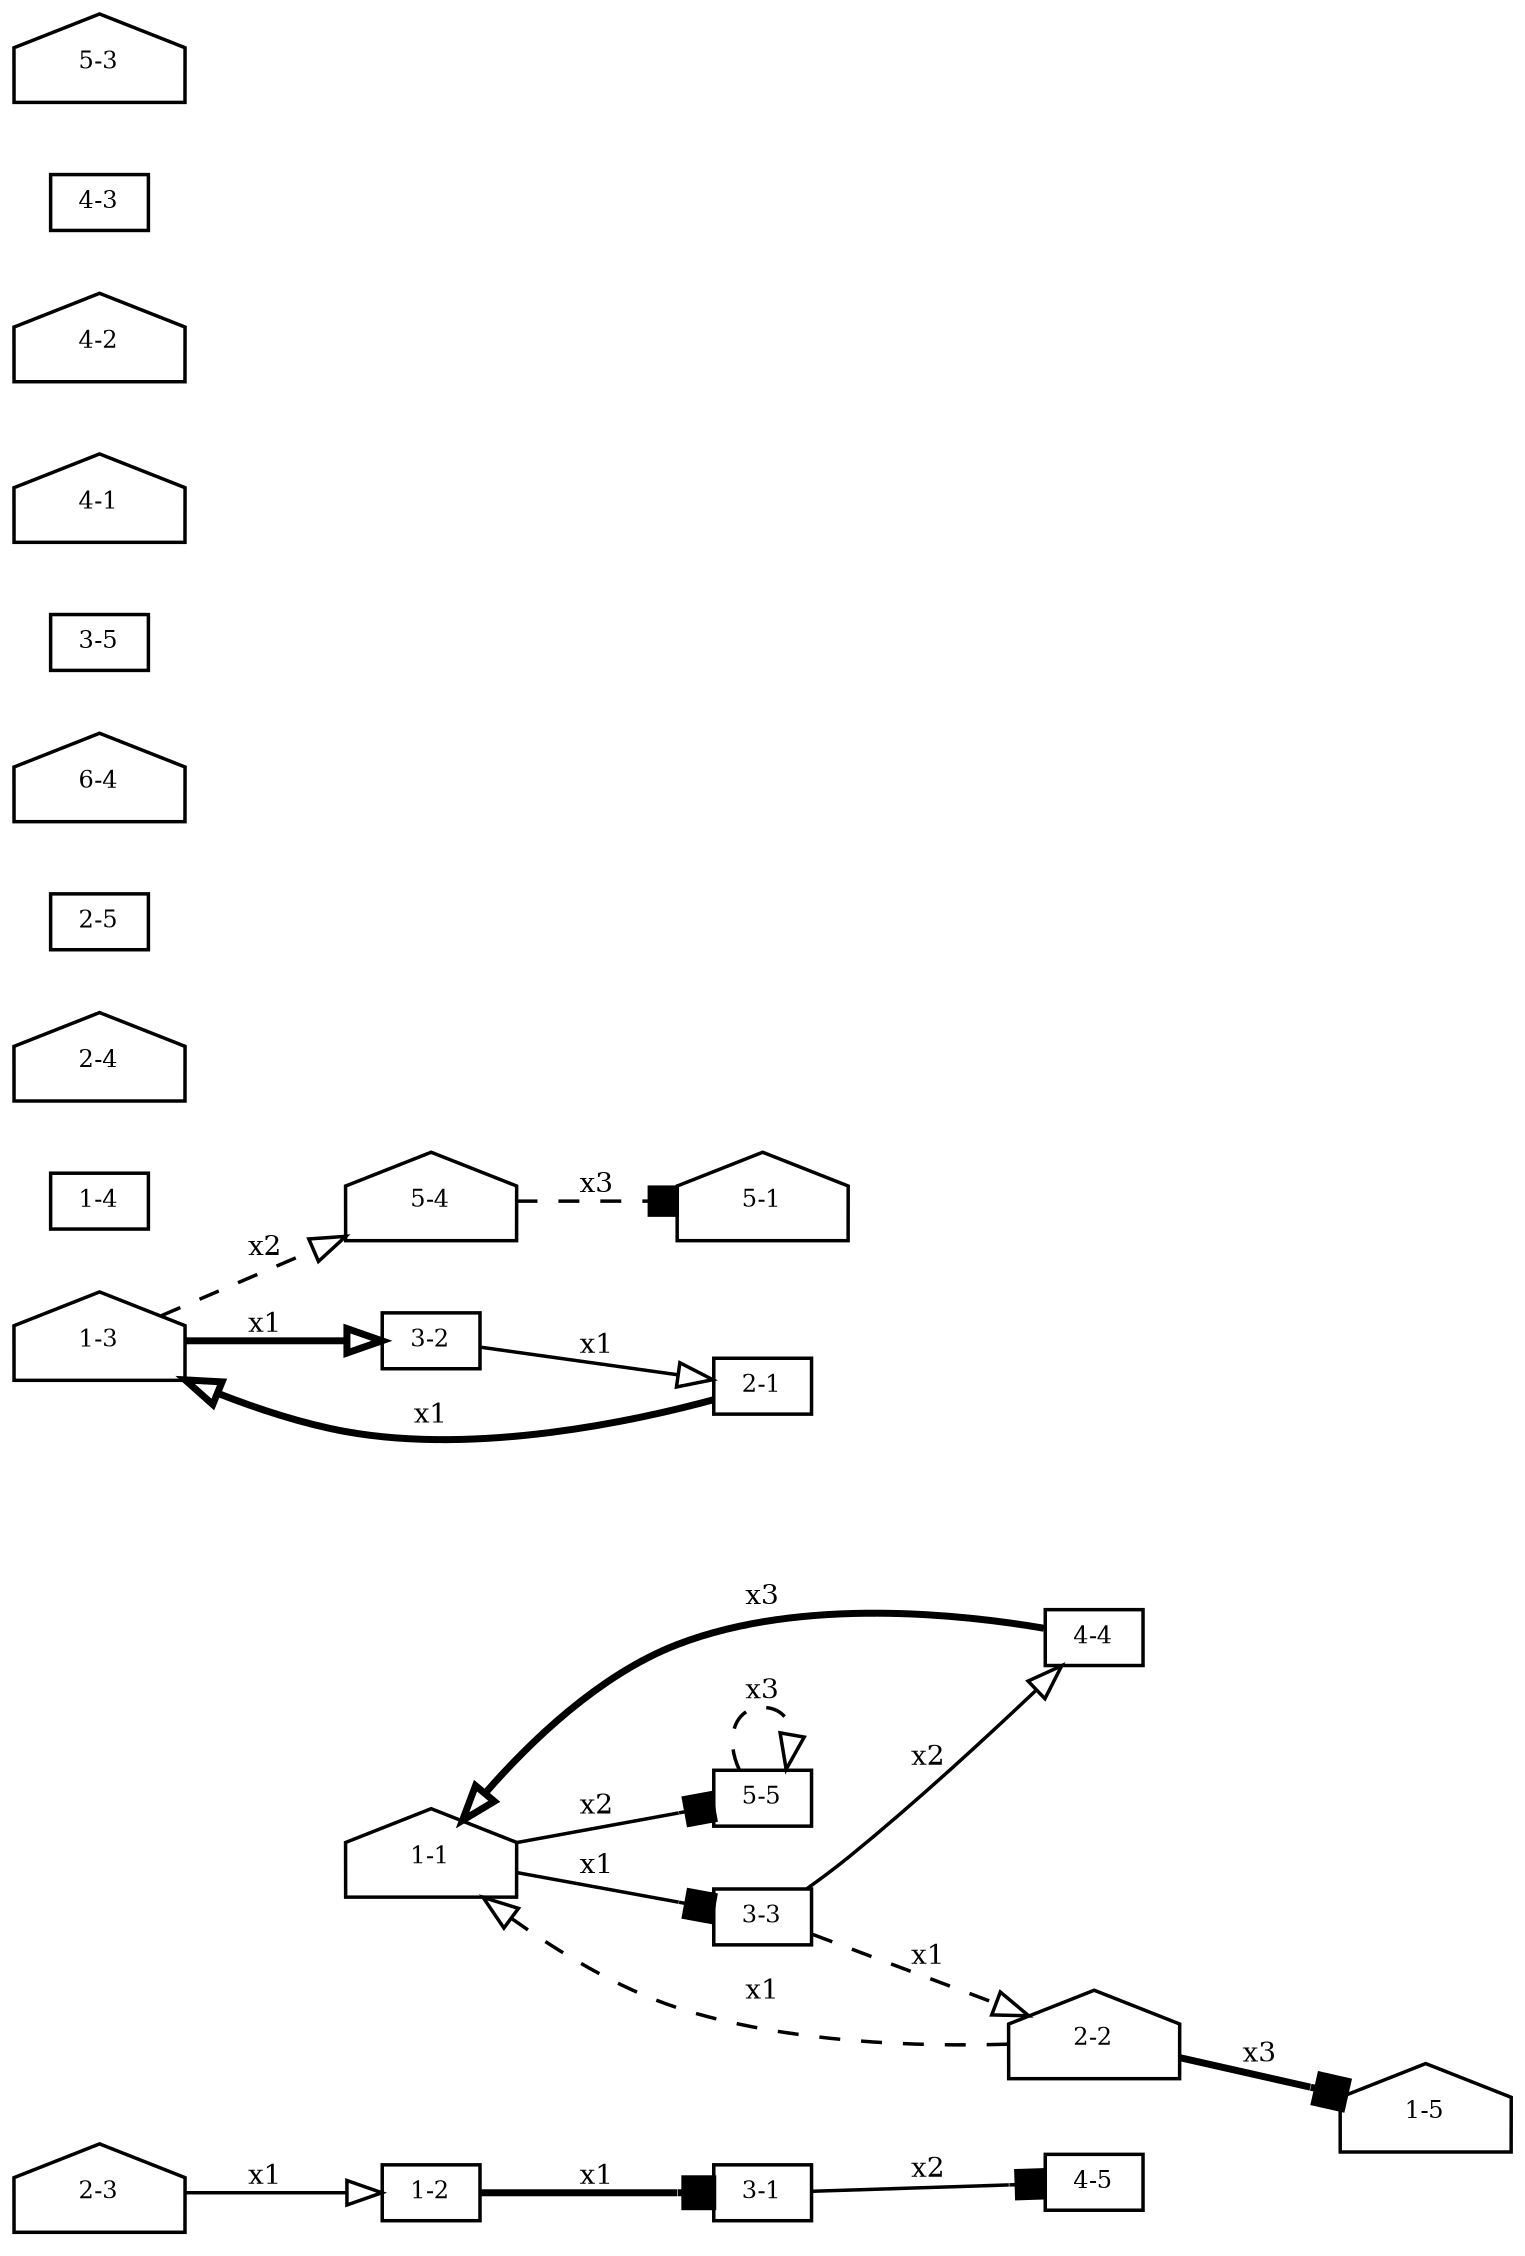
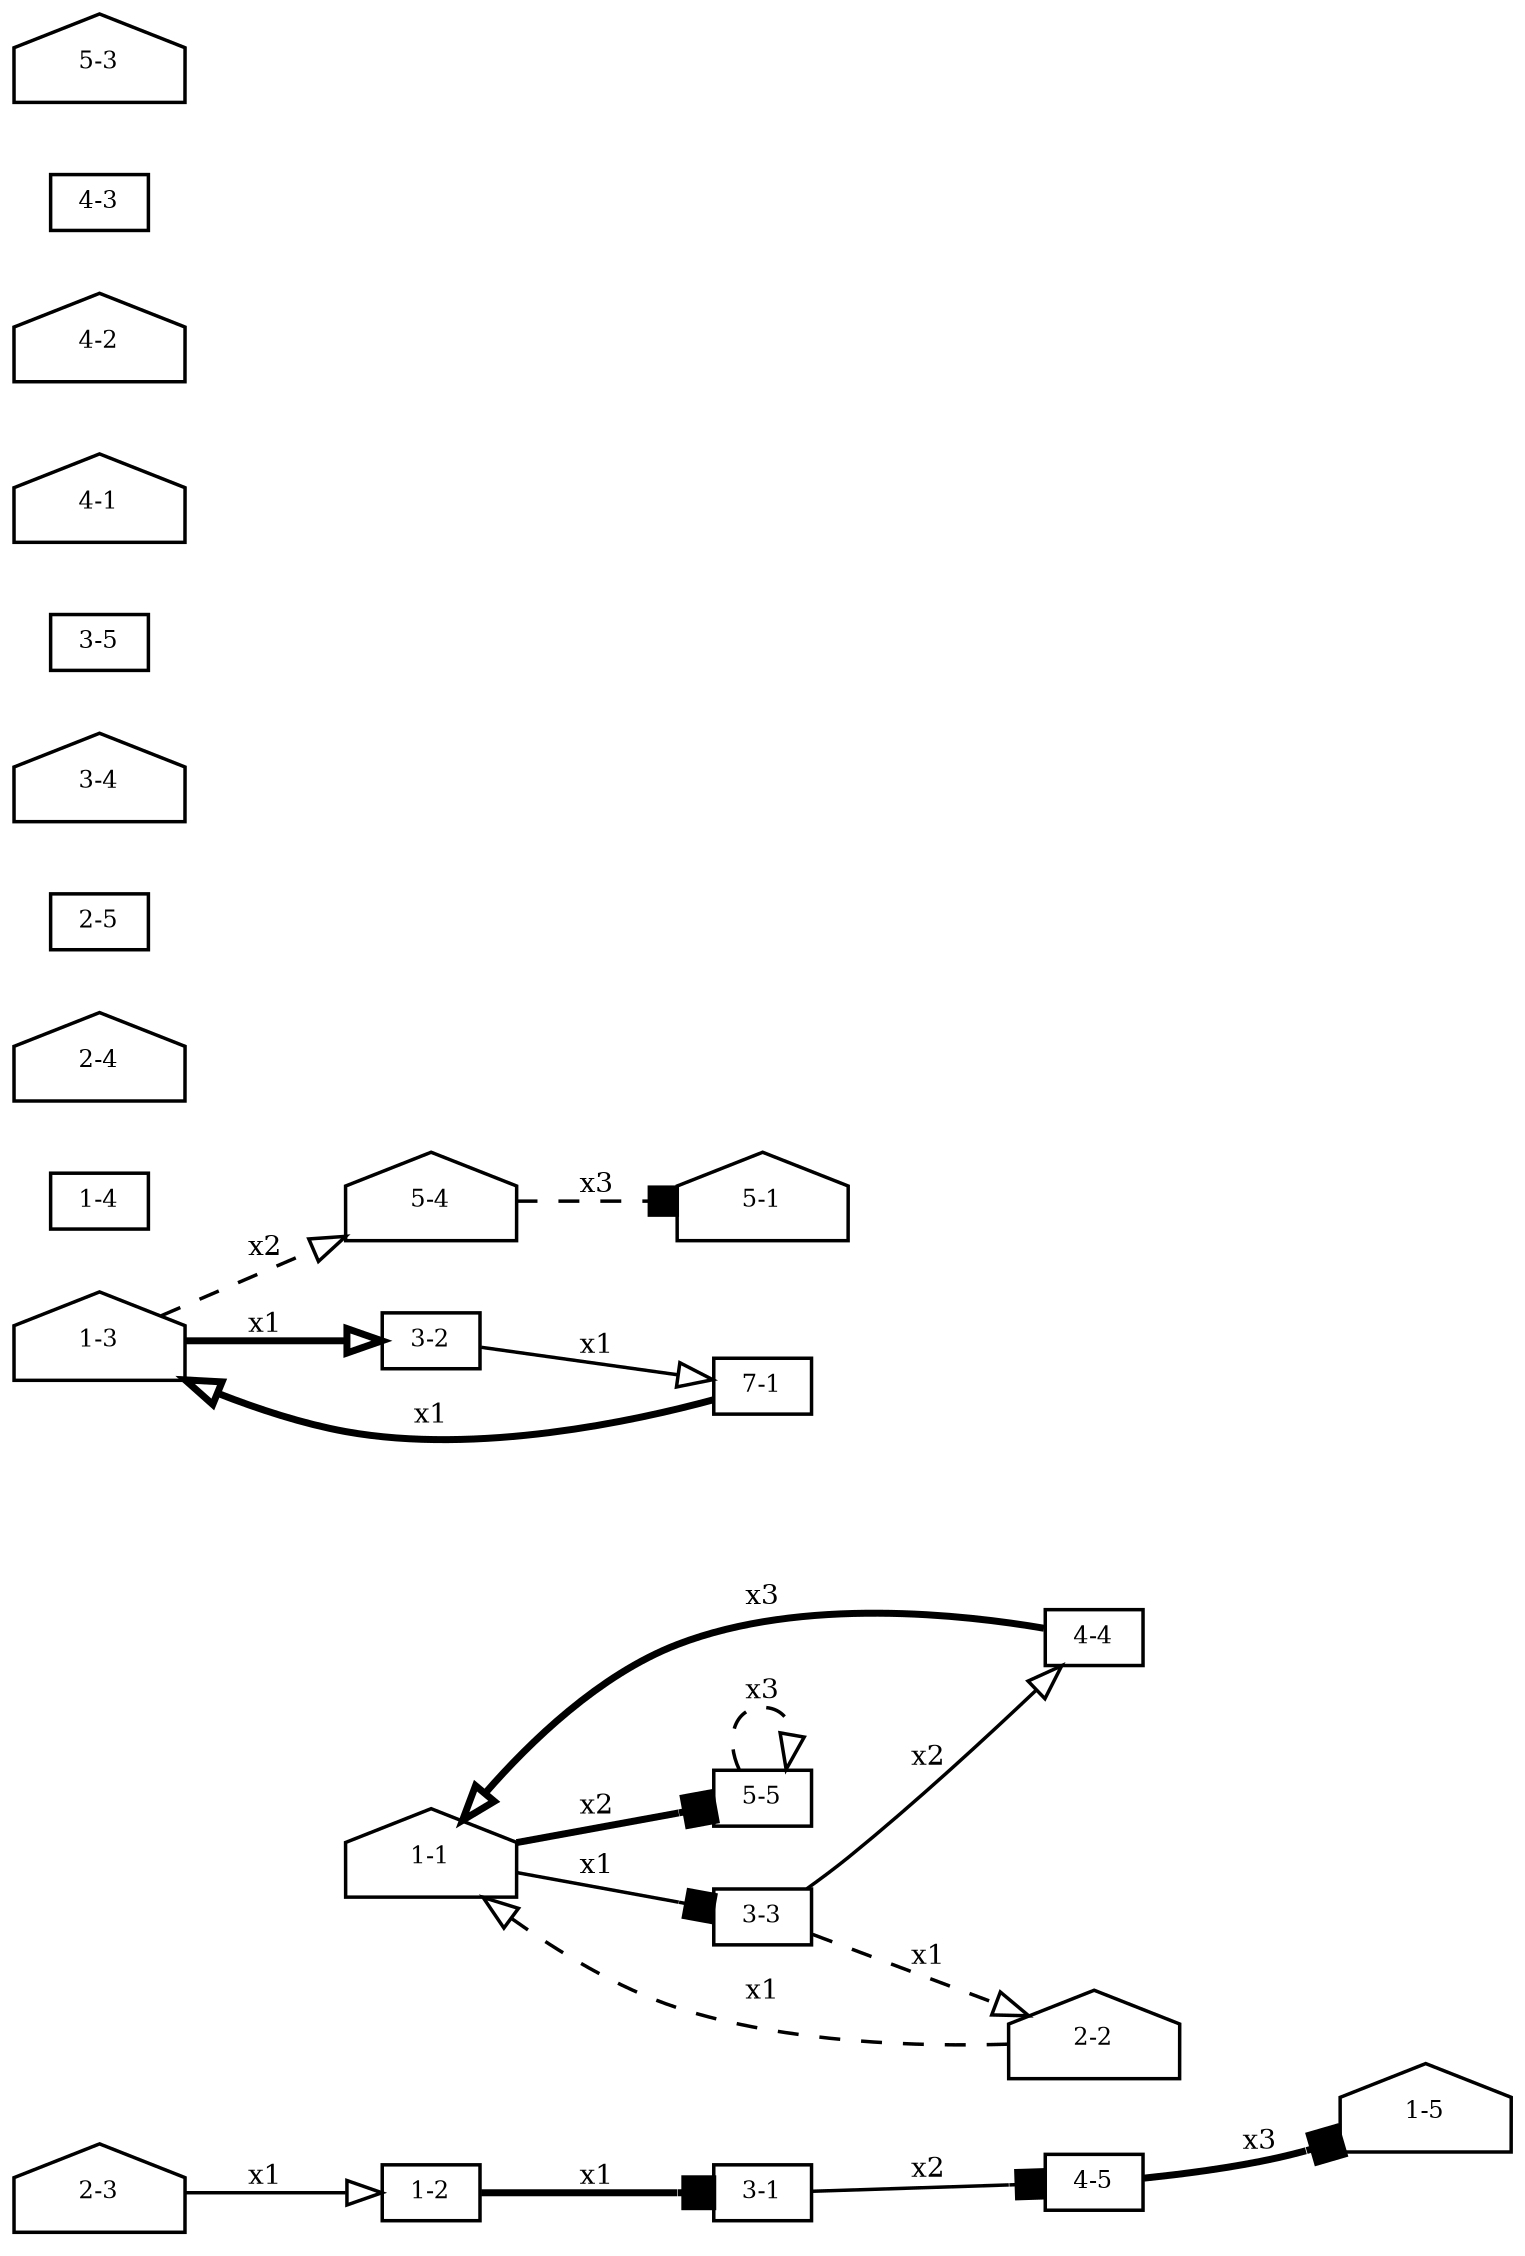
node "6-4": label "6-4" -> "3-4"
node "2-1": label "2-1" -> "7-1"
edge "1-1" -> "5-5": style solid -> bold
edge "2-2" -> "1-5": now "4-5" -> "1-5"
